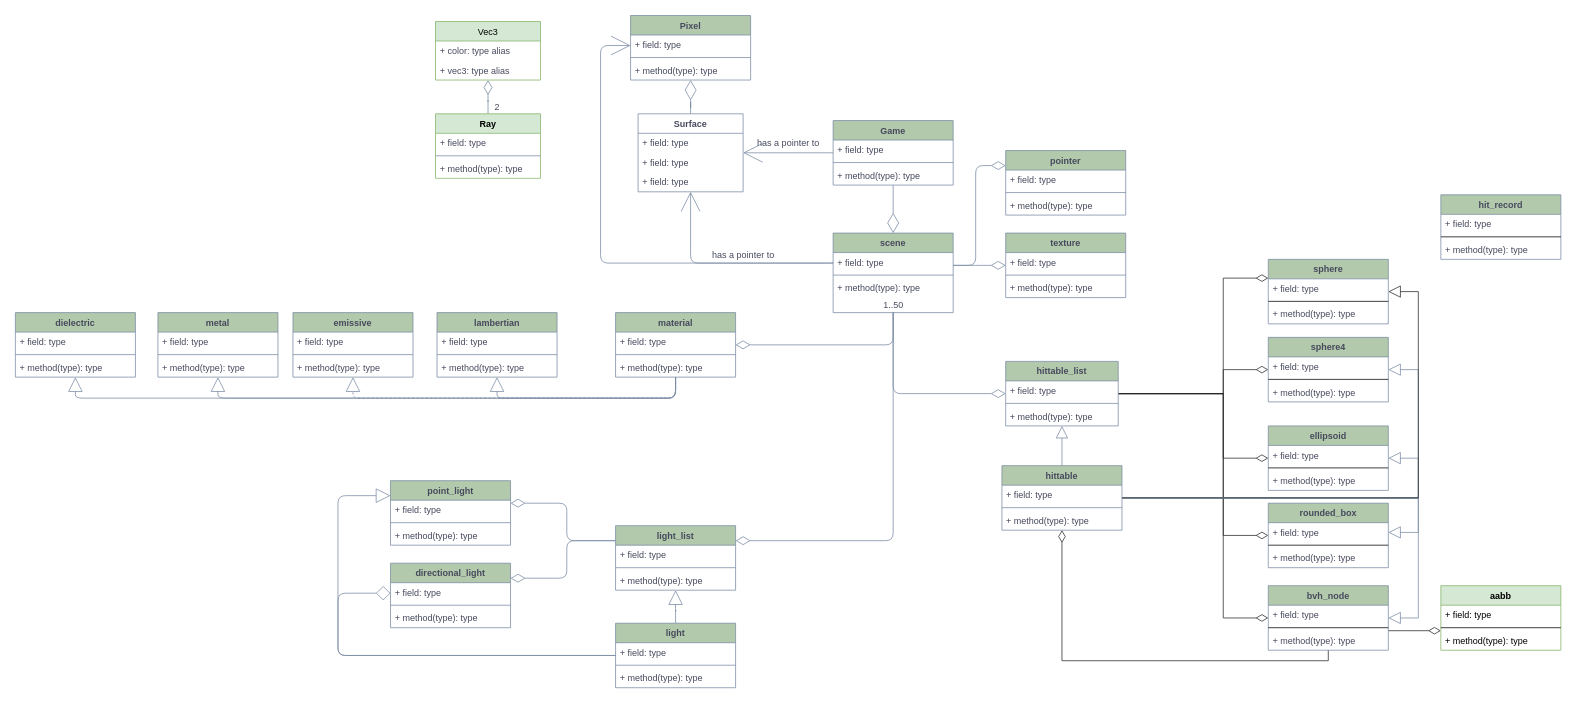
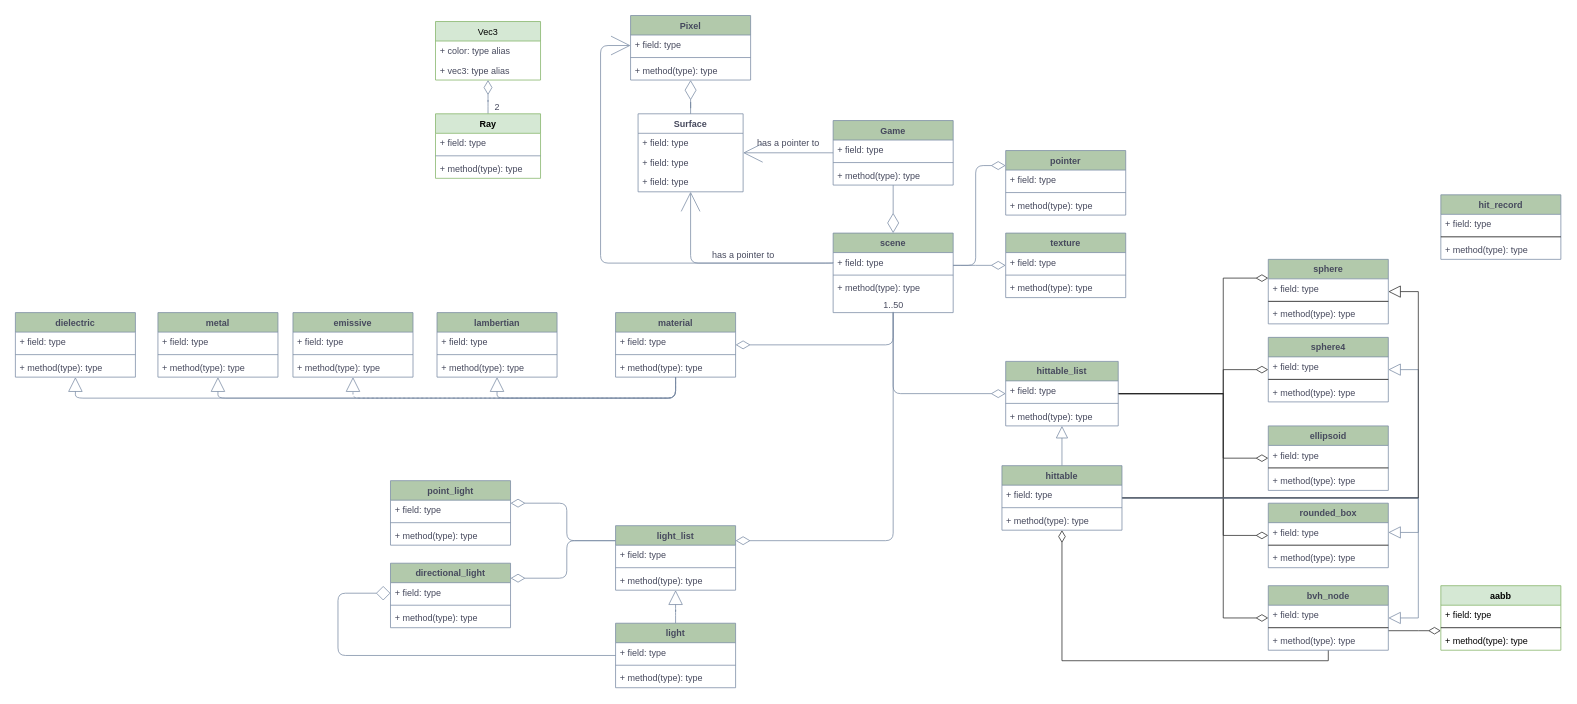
edge "hittable" -> "ellipsoid": removed
edge "light" -> "point_light": removed
